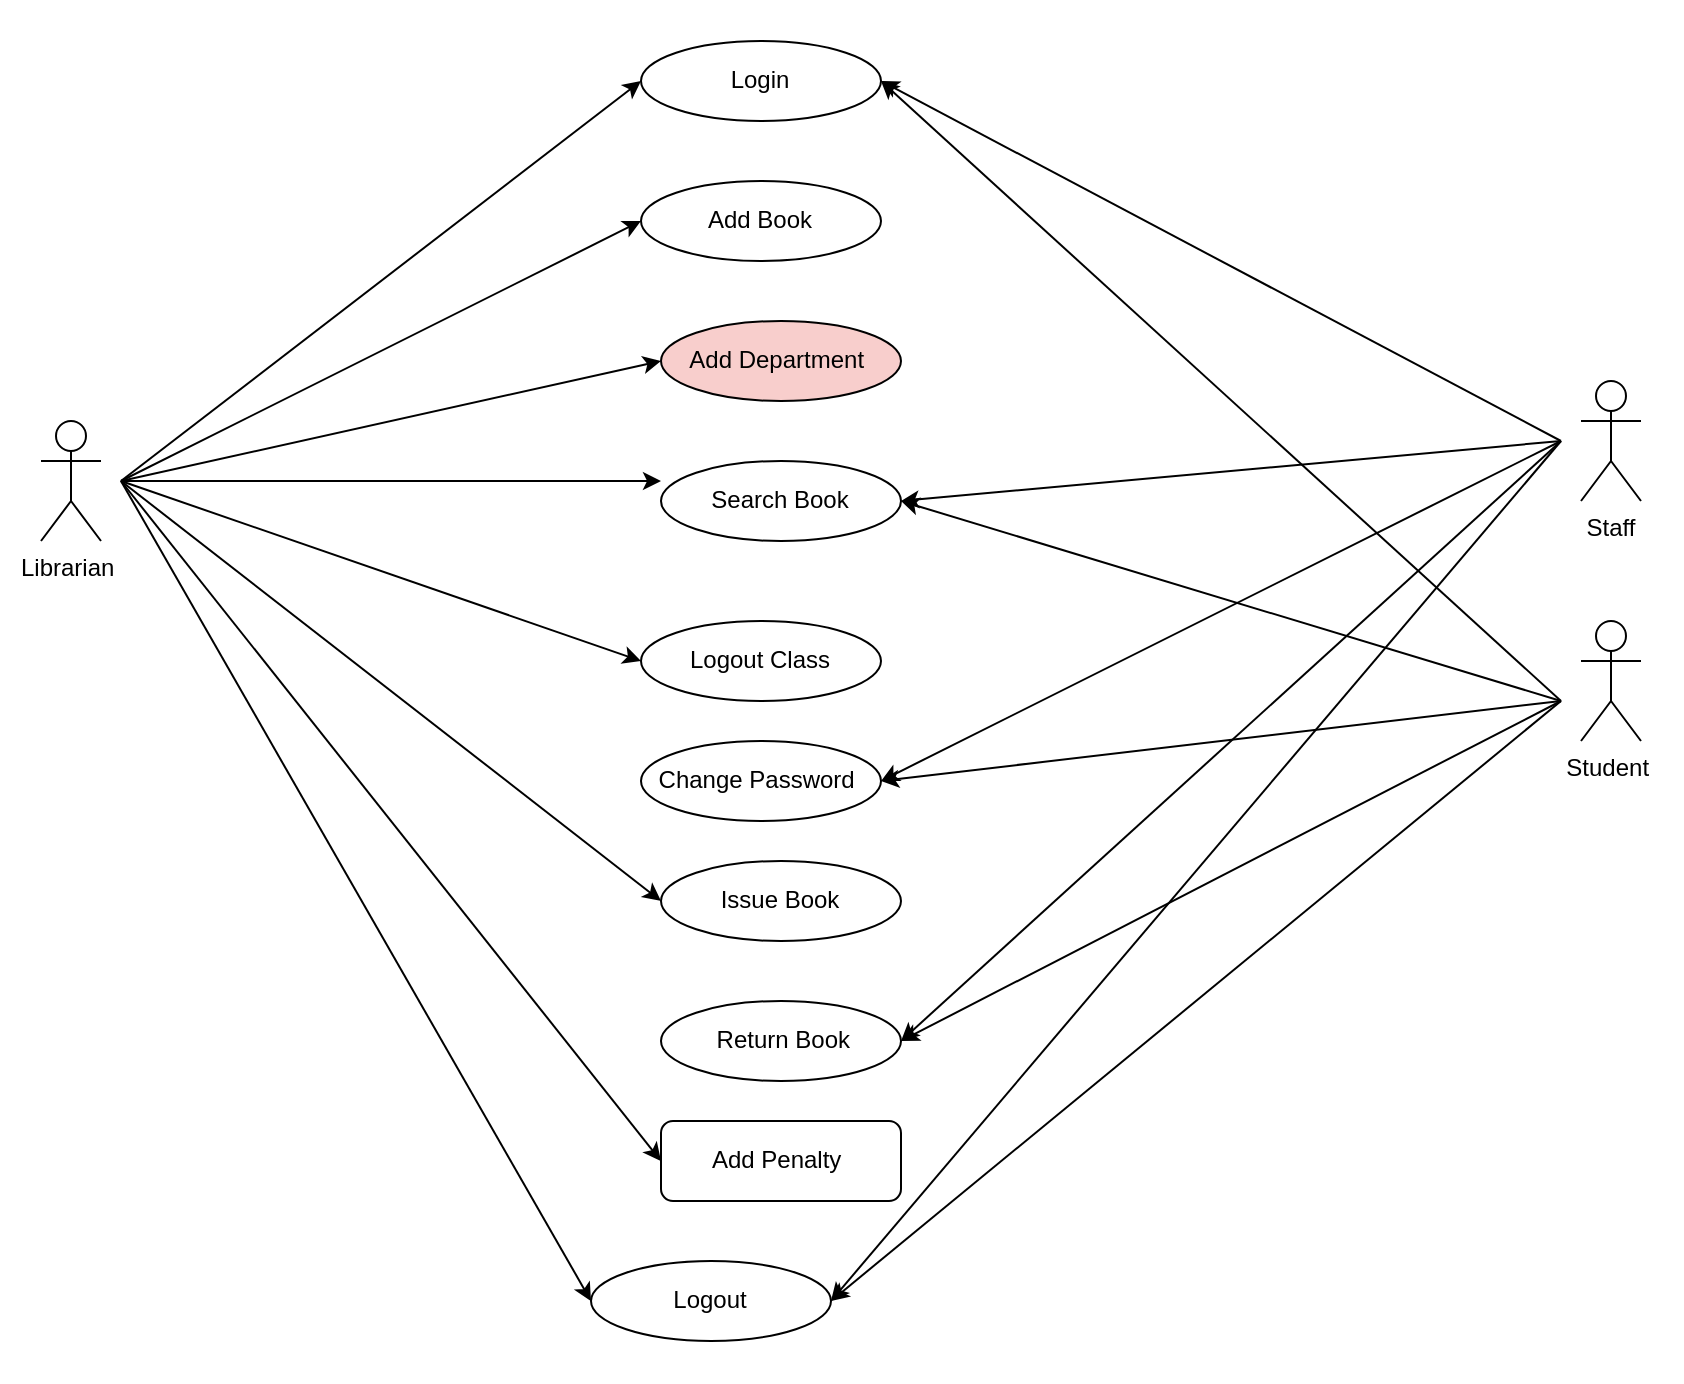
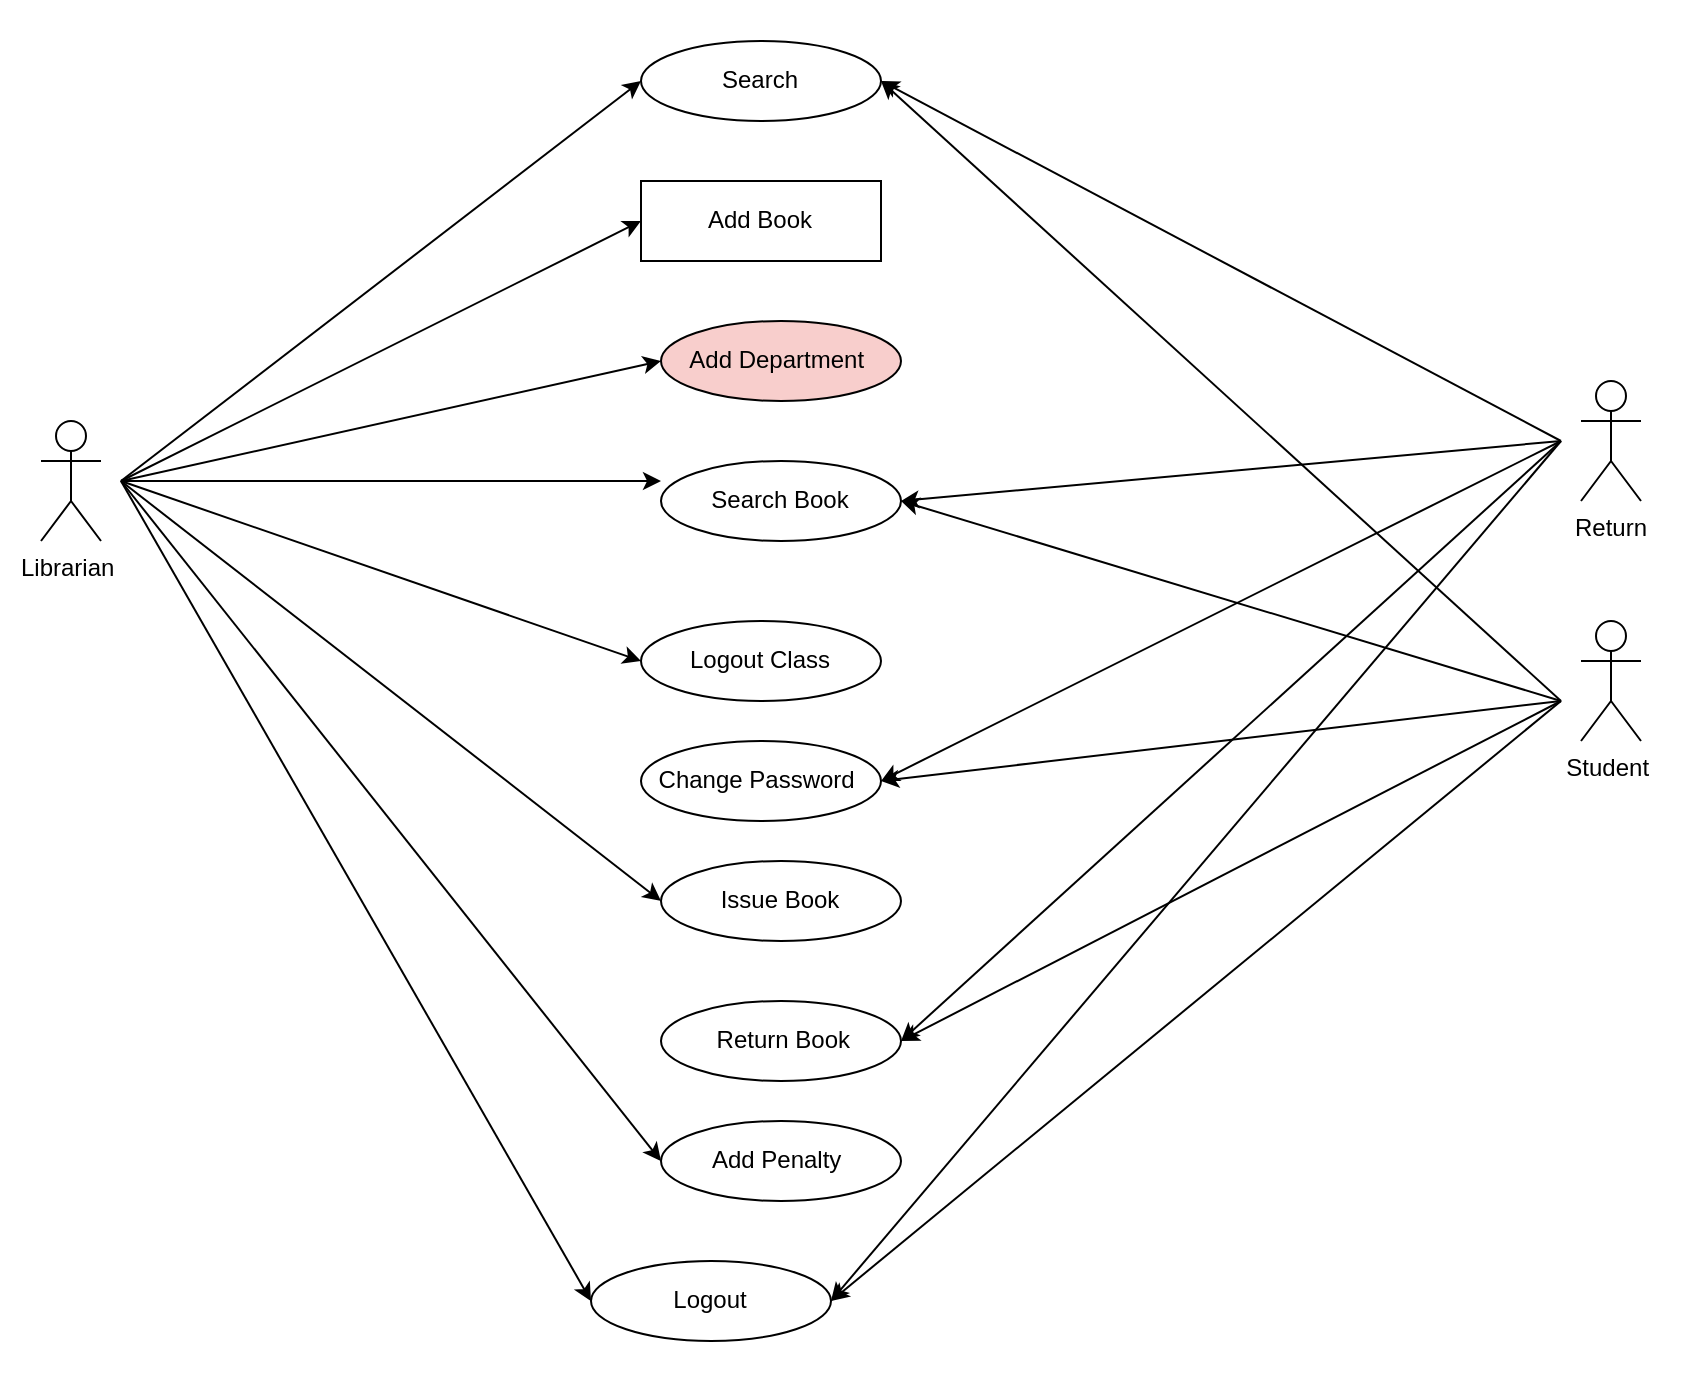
node "Login": label "Login" -> "Search"
node "Add Book": shape ellipse -> rectangle
node "Staff": label "Staff" -> "Return"
node "Add Penalty": shape rounded rectangle -> ellipse
